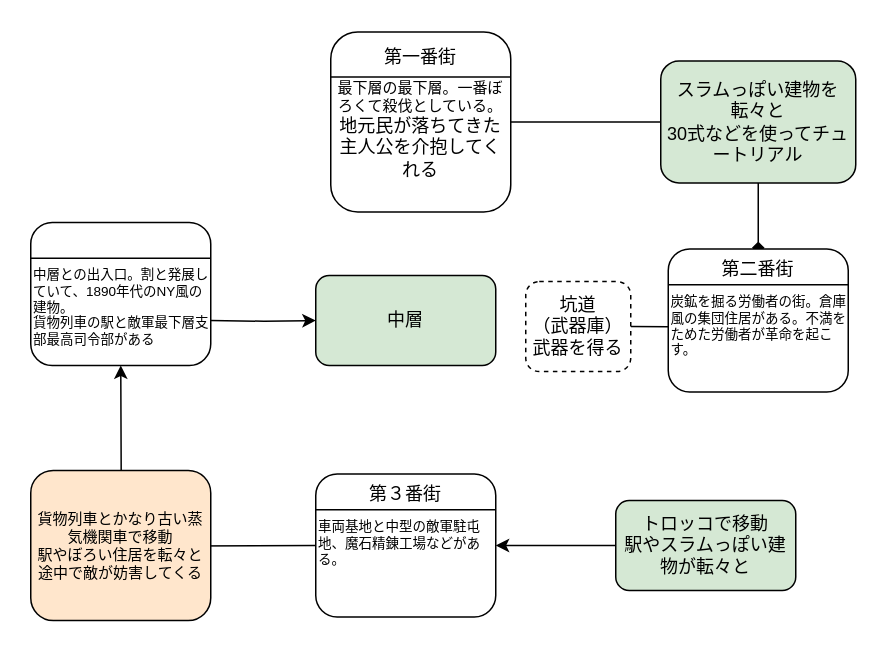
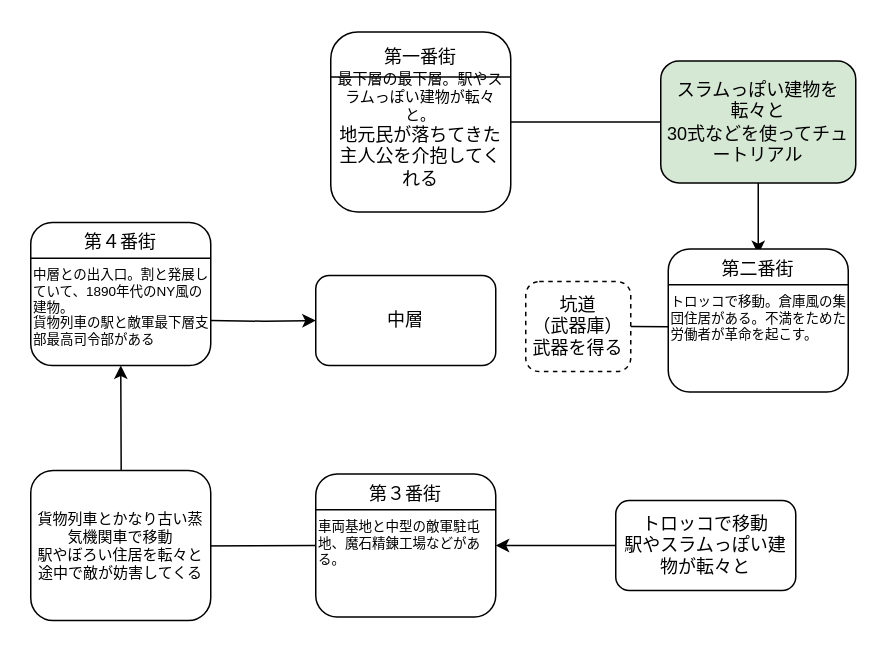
node "最下層の最下層。一番ぼろくて殺伐としている。地元民が落ちてきた主人公を介抱してくれる": label "最下層の最下層。一番ぼろくて殺伐としている。地元民が落ちてきた主人公を介抱してくれる" -> "最下層の最下層。駅やスラムっぽい建物が転々と。地元民が落ちてきた主人公を介抱してくれる"
edge "スラムっぽい建物を転々と 30式などを使ってチュートリアル" -> "第二番街": arrowhead diamond -> classic
node "第４番街": added
node "中層": fillcolor #d5e8d4 -> #ffffff
node "炭鉱を掘る労働者の街。倉庫風の集団住居がある。不満をためた労働者が革命を起こす。": label "炭鉱を掘る労働者の街。倉庫風の集団住居がある。不満をためた労働者が革命を起こす。" -> "トロッコで移動。倉庫風の集団住居がある。不満をためた労働者が革命を起こす。"
node "貨物列車とかなり古い蒸気機関車で移動駅やぼろい住居を転々と 途中で敵が妨害してくる": fillcolor #ffe6cc -> #ffffff
node "トロッコで移動 駅やスラムっぽい建物が転々と": fillcolor #d5e8d4 -> #ffffff
